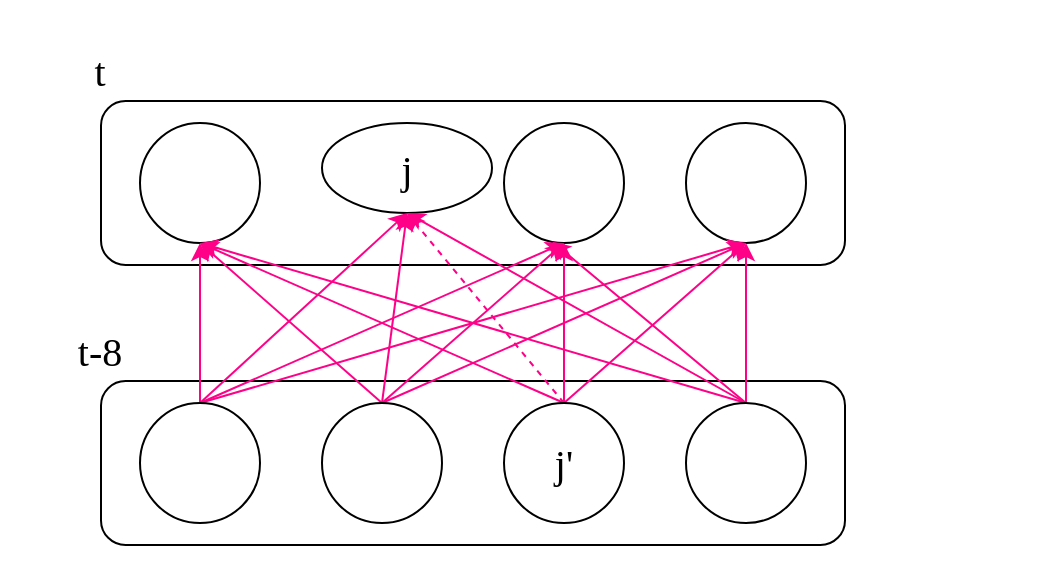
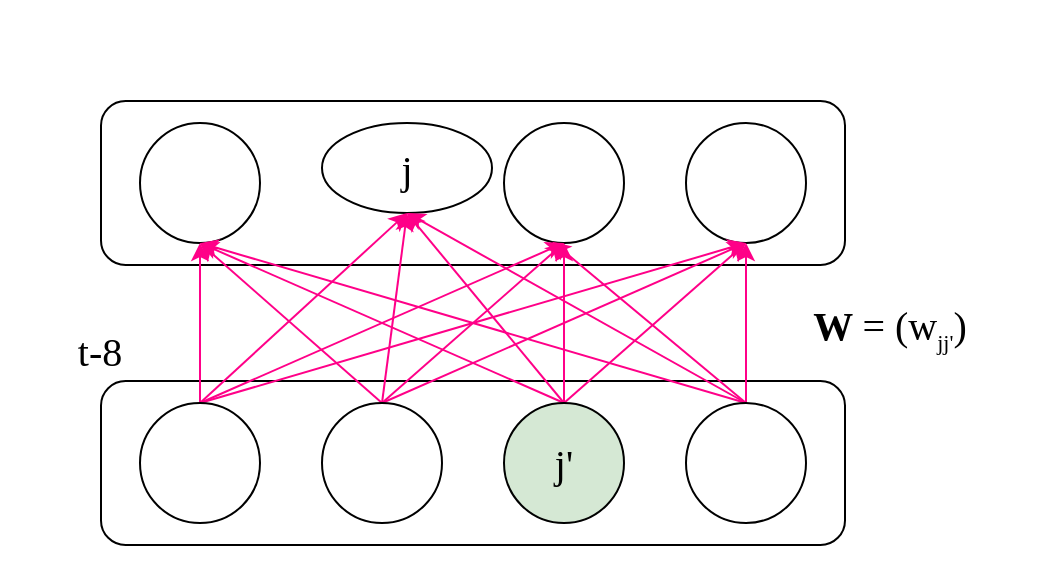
node "t": removed
edge "j'" -> "j": style dashed -> solid
node "W = (wjj')": added
node "j'": fillcolor #ffffff -> #d5e8d4
